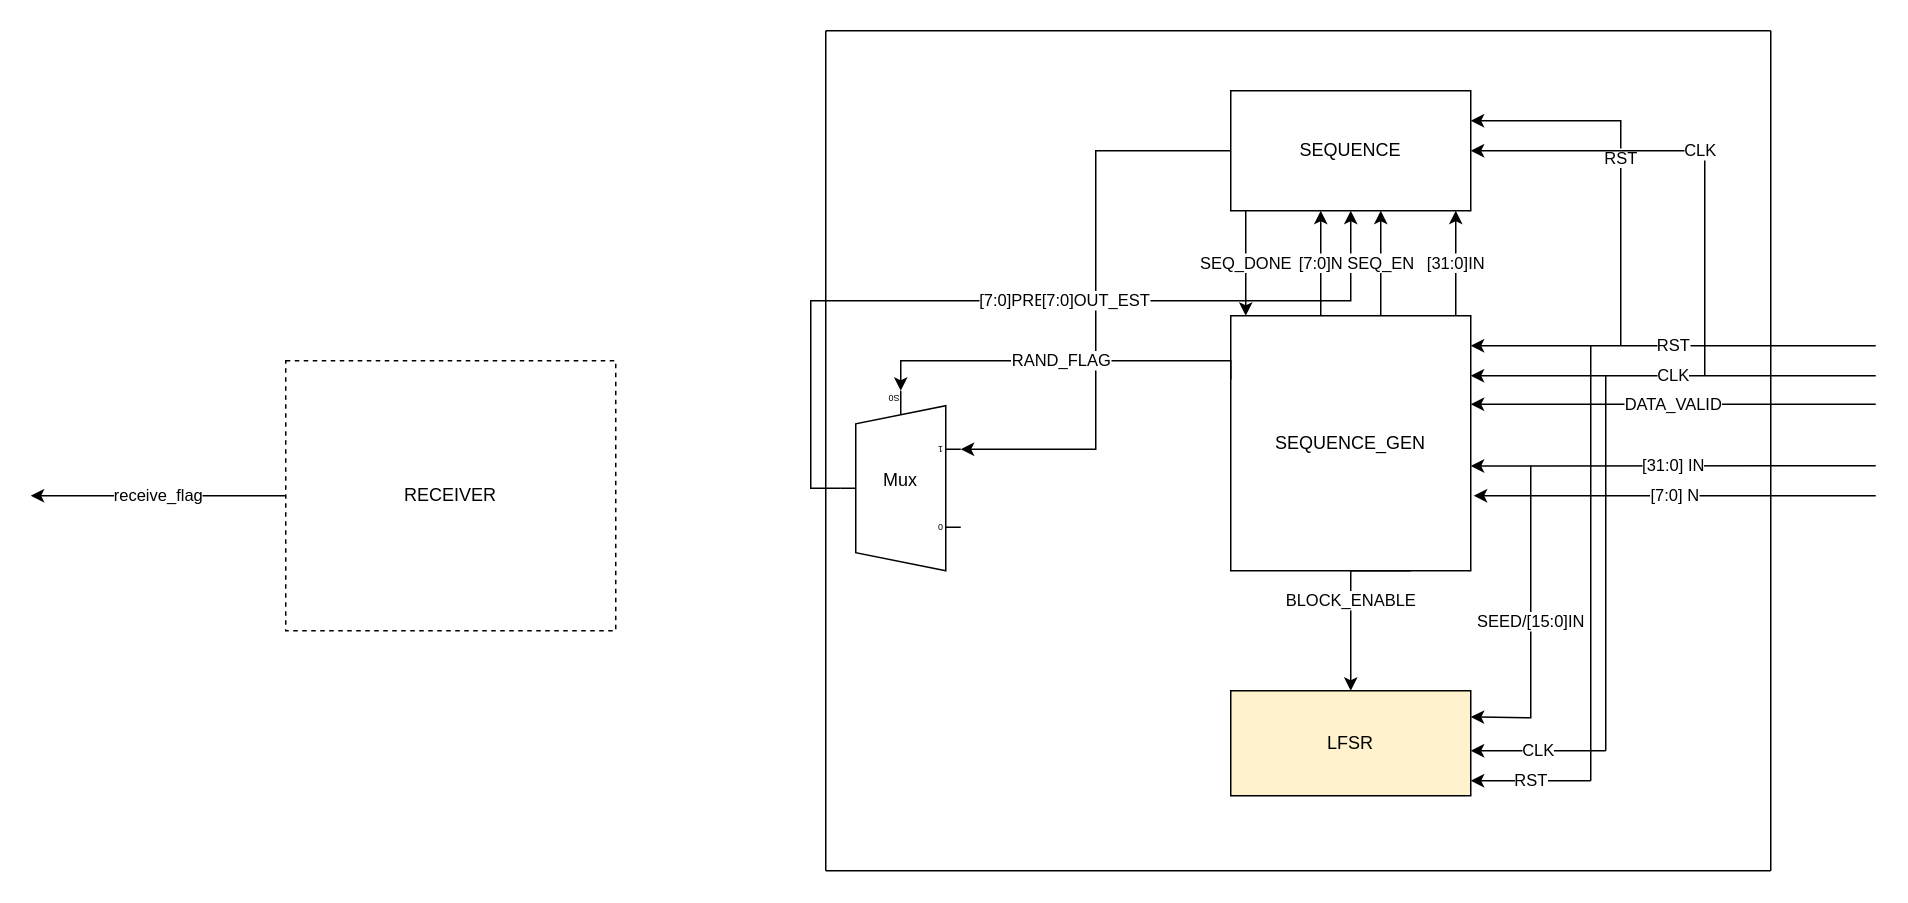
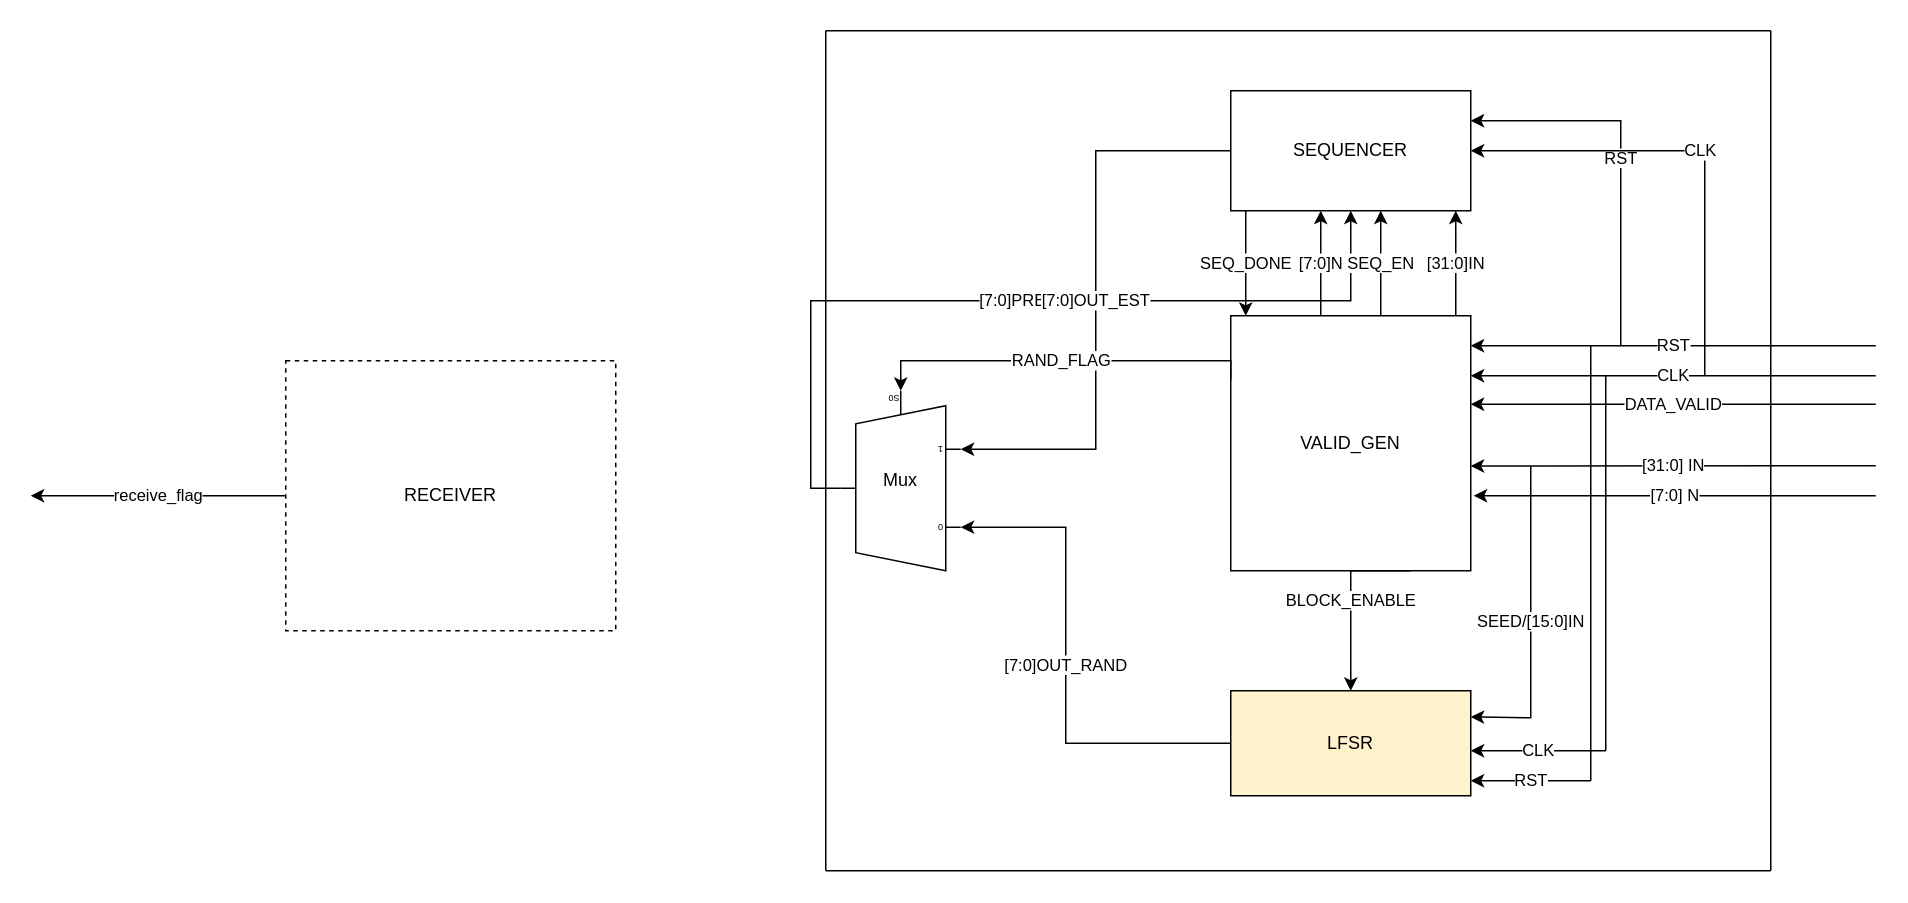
node "SEQUENCE": label "SEQUENCE" -> "SEQUENCER"
node "SEQUENCE_GEN": label "SEQUENCE_GEN" -> "VALID_GEN"
edge "LFSR" -> "Mux": added, label "[7:0]OUT_RAND"
